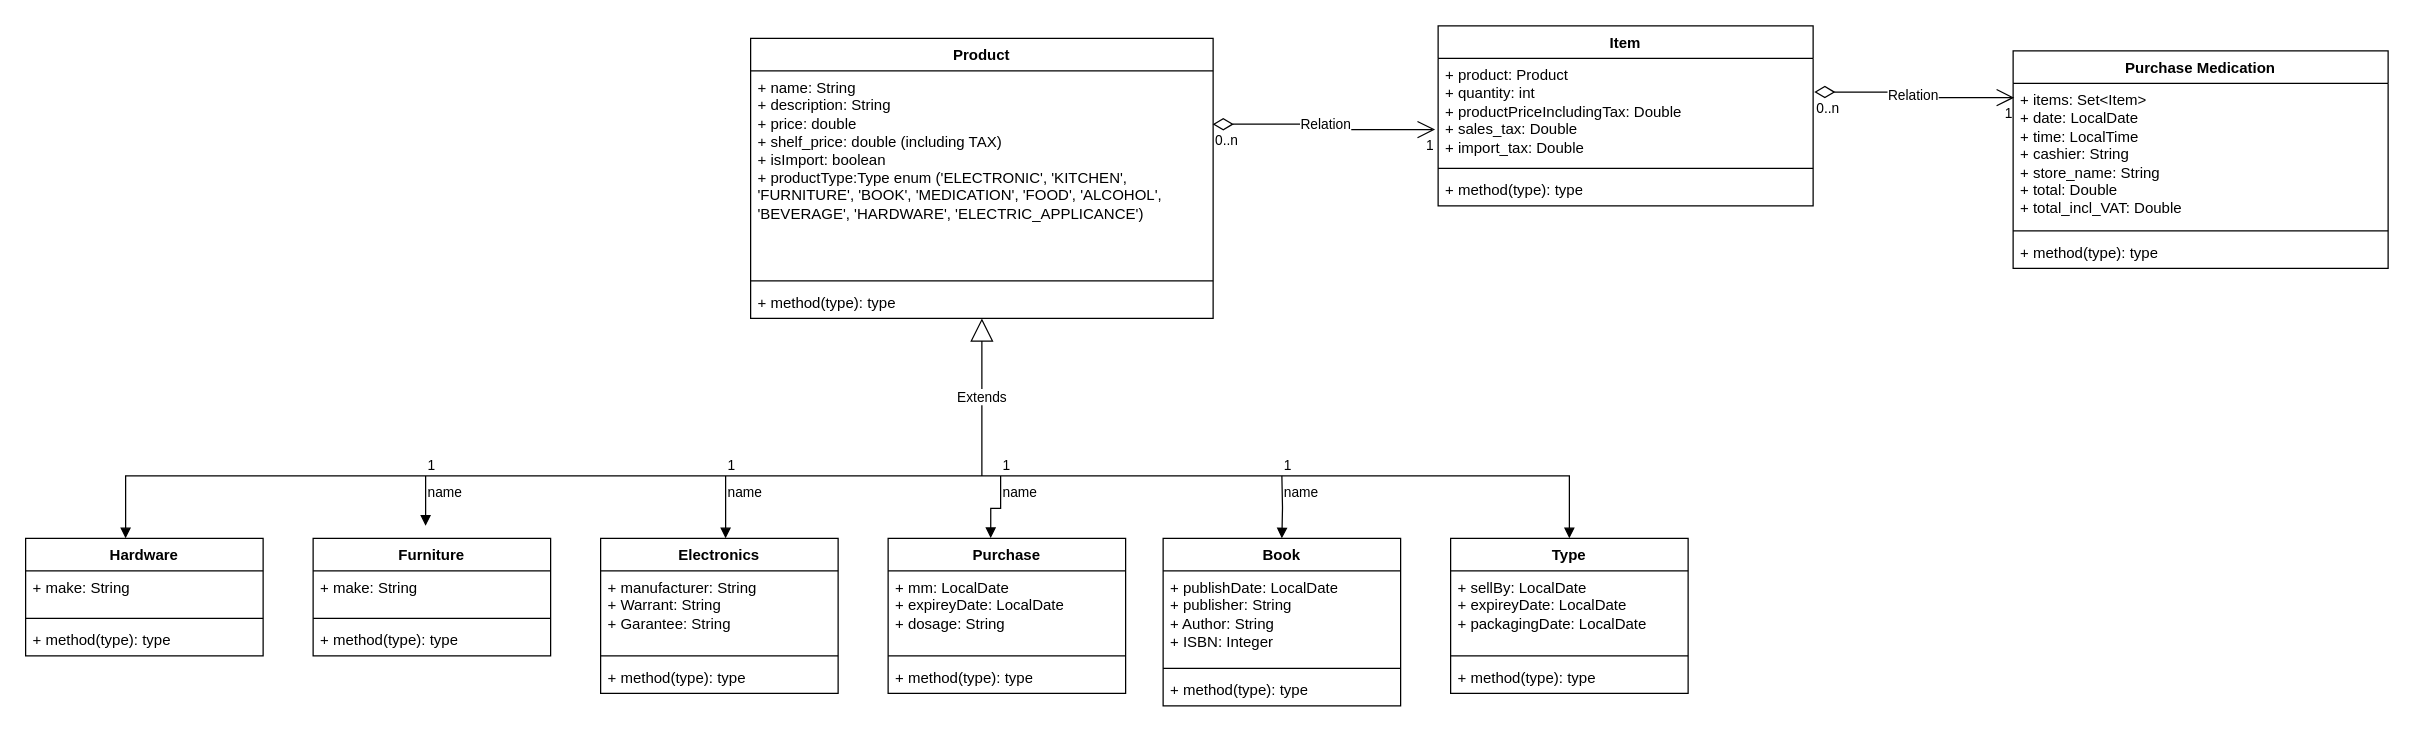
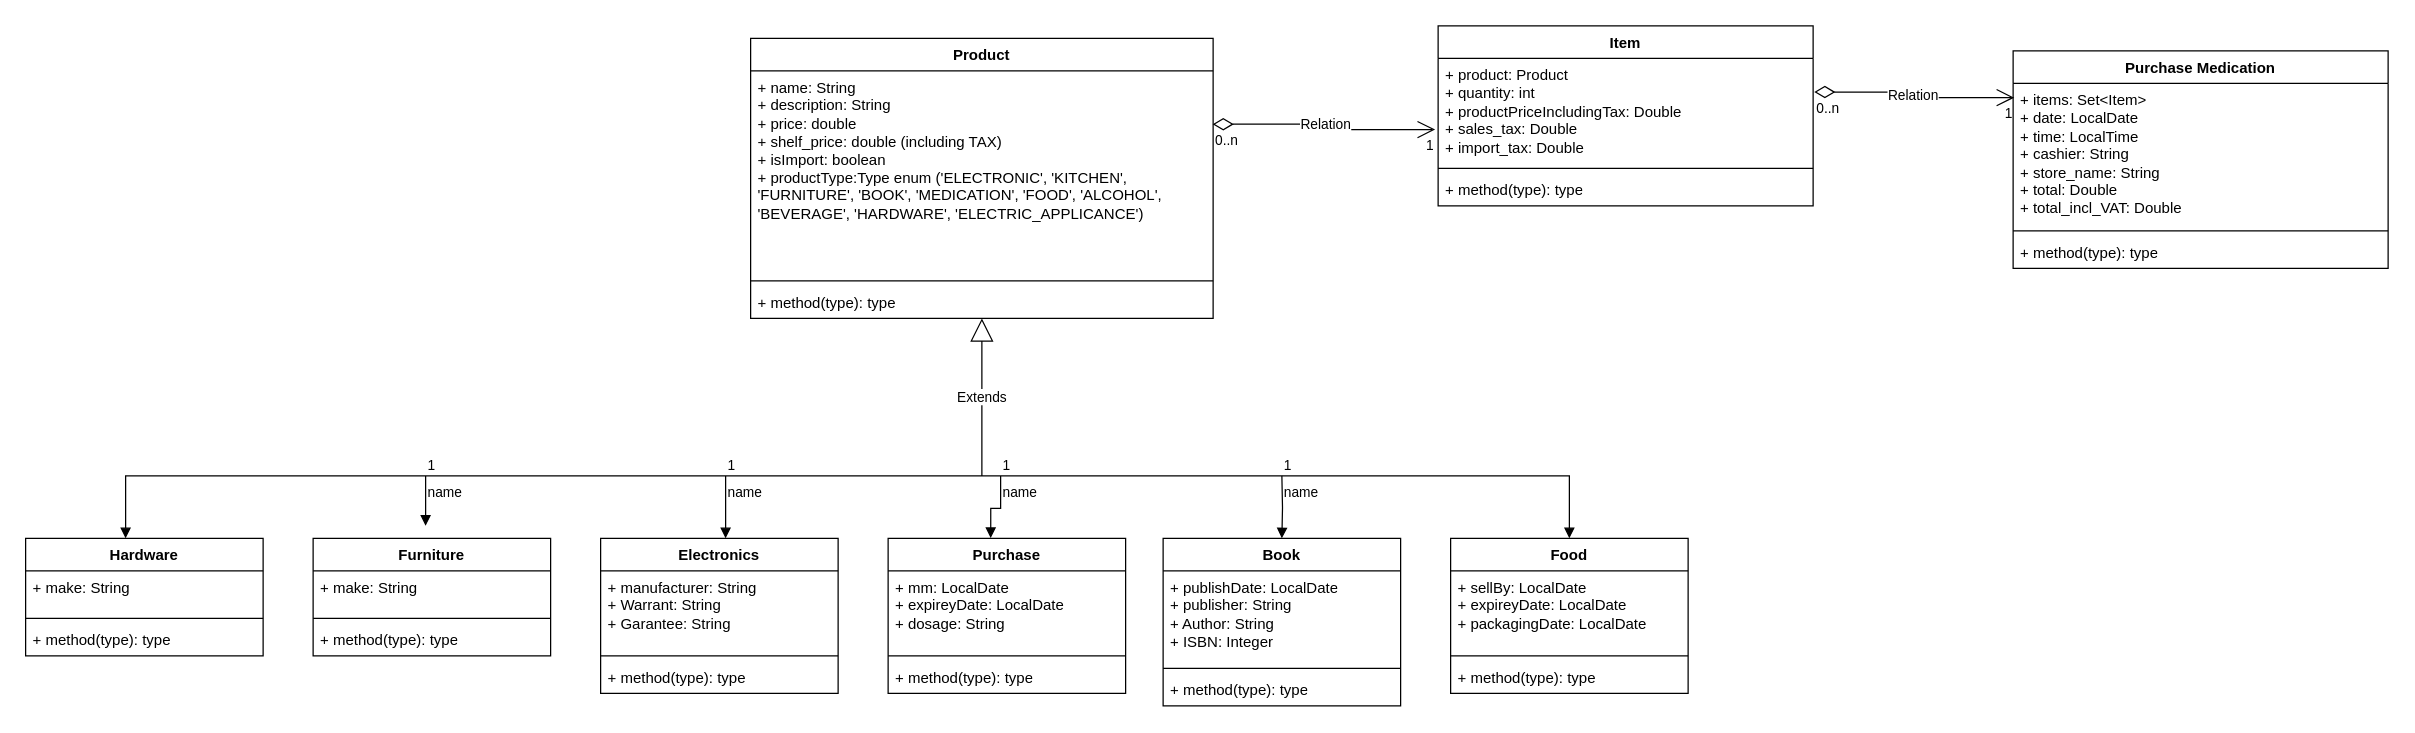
node "Type": label "Type" -> "Food"
